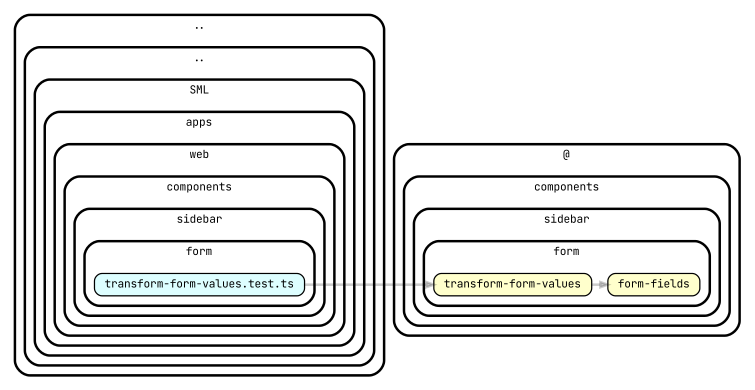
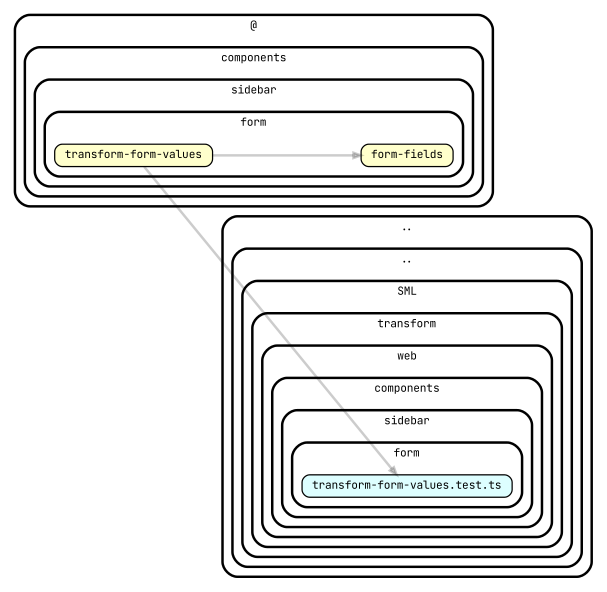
cluster "apps": label "apps" -> "transform"
edge "transform-form-values.test.ts" -> "transform-form-values": reversed
